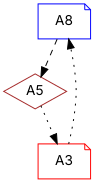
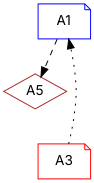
node "A8": label "A8" -> "A1"
edge "A5" -> "A3": removed
